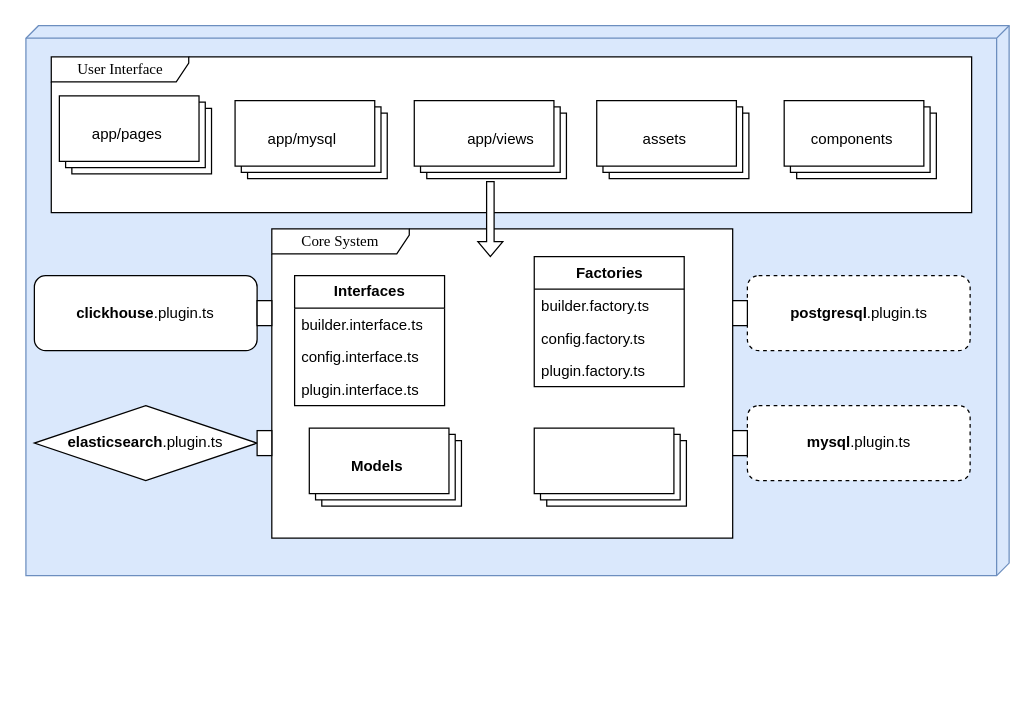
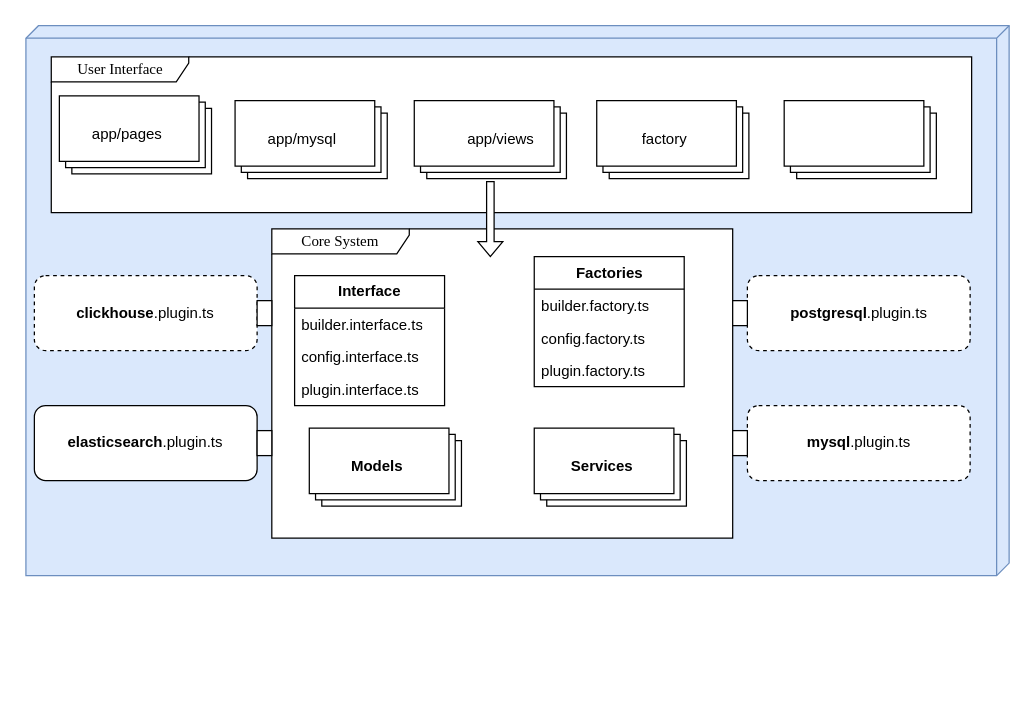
node "assets": label "assets" -> "factory"
node "components": removed
node "Interfaces": label "Interfaces" -> "Interface"
node "clickhouse.plugin.ts": style solid -> dashed
node "elasticsearch.plugin.ts": shape diamond -> rounded rectangle
node "Services": added
